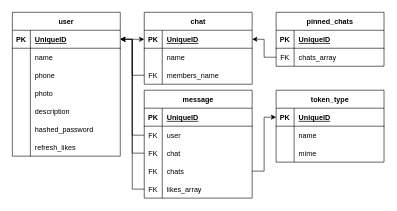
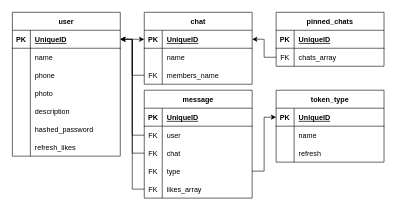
node "mime": label "mime" -> "refresh"
node "chats": label "chats" -> "type"
